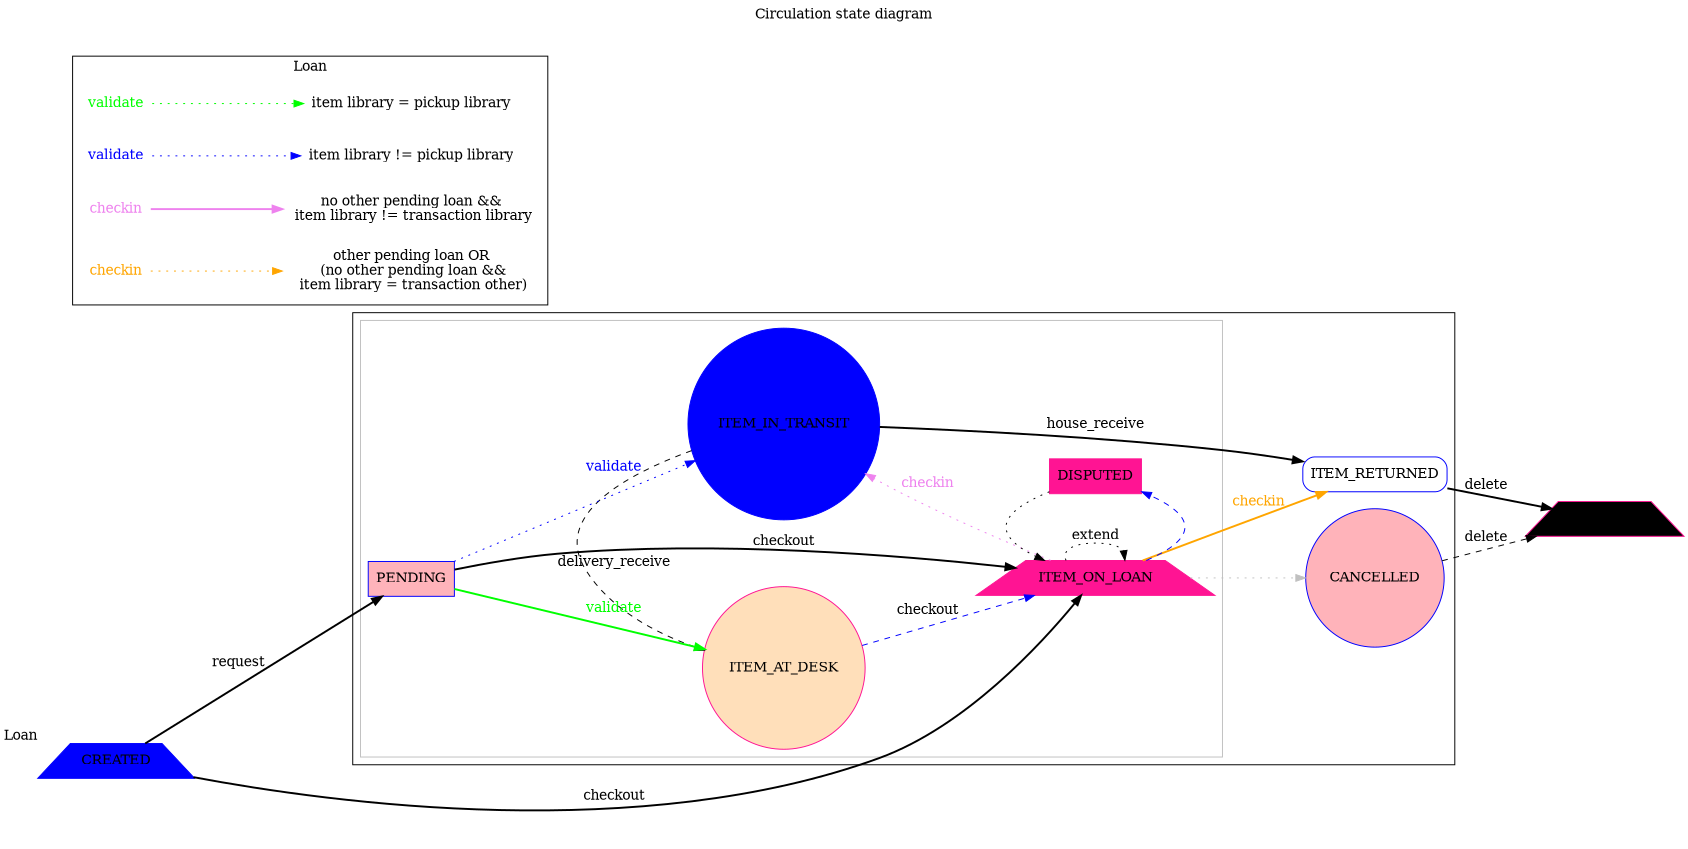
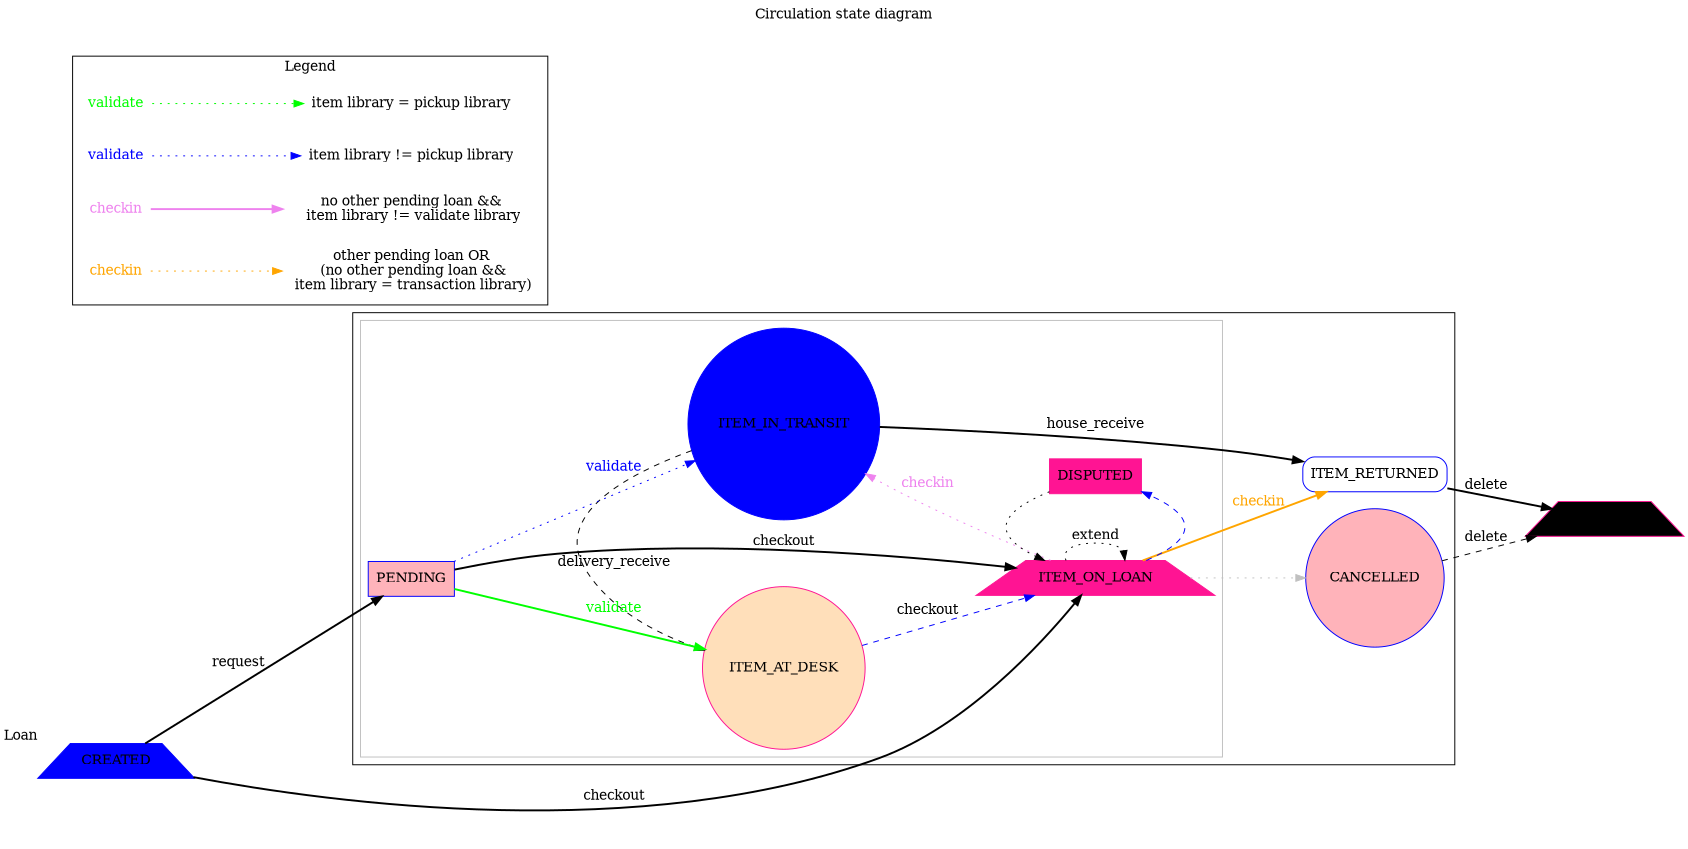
cluster "Loan": label "Loan" -> "Legend"
node "no other pending loan &&": text "item library != transaction library" -> "item library != validate library"
node "other pending loan OR": text "item library = transaction other)" -> "item library = transaction library)"
